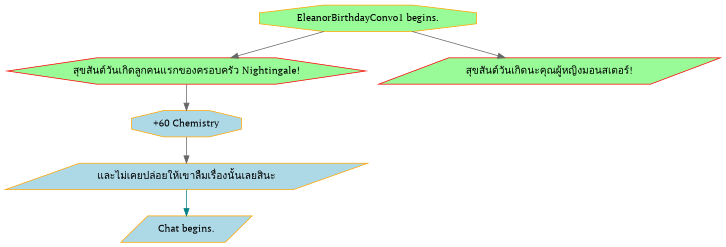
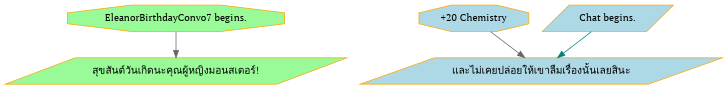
node "EleanorBirthdayConvo1 begins.": label "EleanorBirthdayConvo1 begins." -> "EleanorBirthdayConvo7 begins."
node "สุขสันต์วันเกิดลูกคนแรกของครอบครัว Nightingale!": removed
node "สุขสันต์วันเกิดนะคุณผู้หญิงมอนสเตอร์!": color red -> orange
node "+60 Chemistry": label "+60 Chemistry" -> "+20 Chemistry"
edge "และไม่เคยปล่อยให้เขาลืมเรื่องนั้นเลยสินะ" -> "Chat begins.": reversed
